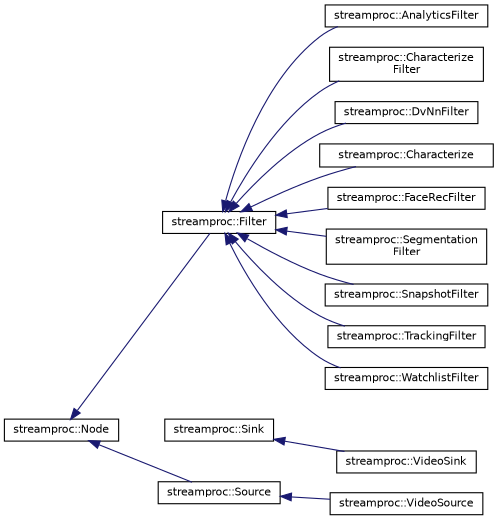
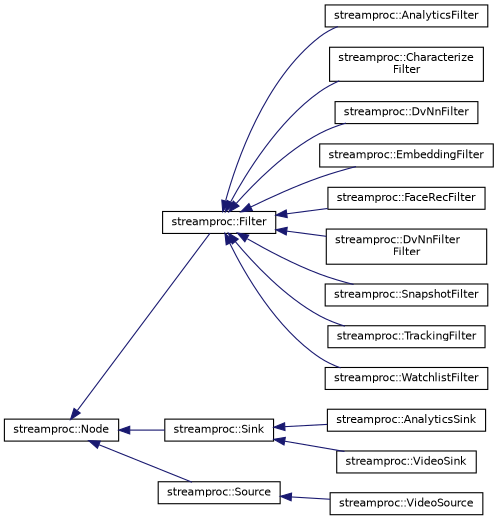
node "streamproc::Characterize": label "streamproc::Characterize" -> "streamproc::EmbeddingFilter"
node "streamproc::Segmentation Filter": label "streamproc::Segmentation Filter" -> "streamproc::DvNnFilter Filter"
node "streamproc::AnalyticsSink": added
edge "streamproc::Sink" -> "streamproc::Node": added
